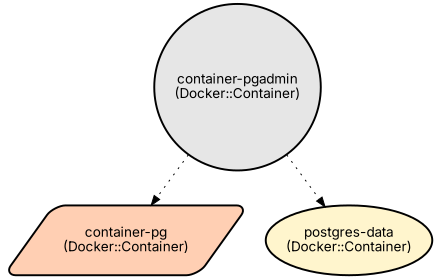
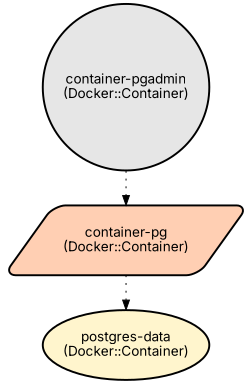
edge "container-pgadmin (Docker::Container)" -> "postgres-data (Docker::Container)": now "container-pg (Docker::Container)" -> "postgres-data (Docker::Container)"
